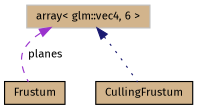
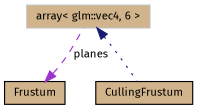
edge "Frustum" -> "array< glm::vec4, 6 >": reversed
